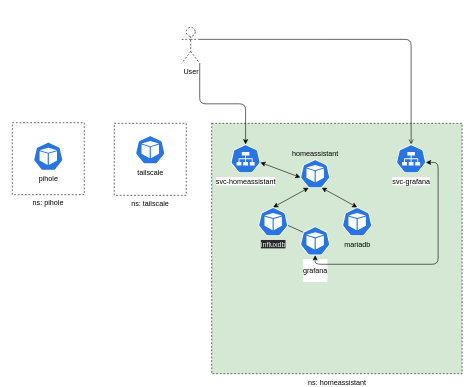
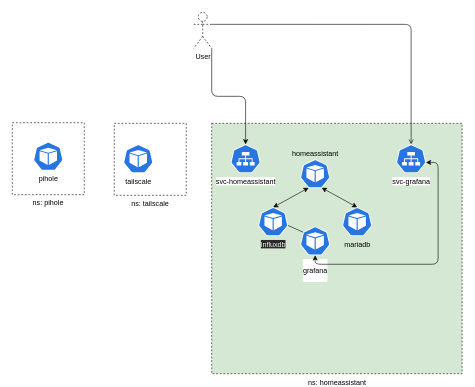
node "User": moved (191, 45) -> (203, 30)
node "tailscale": moved (150, 150) -> (138, 159)
edge "svc-homeassistant" -- "homeassistant": removed
